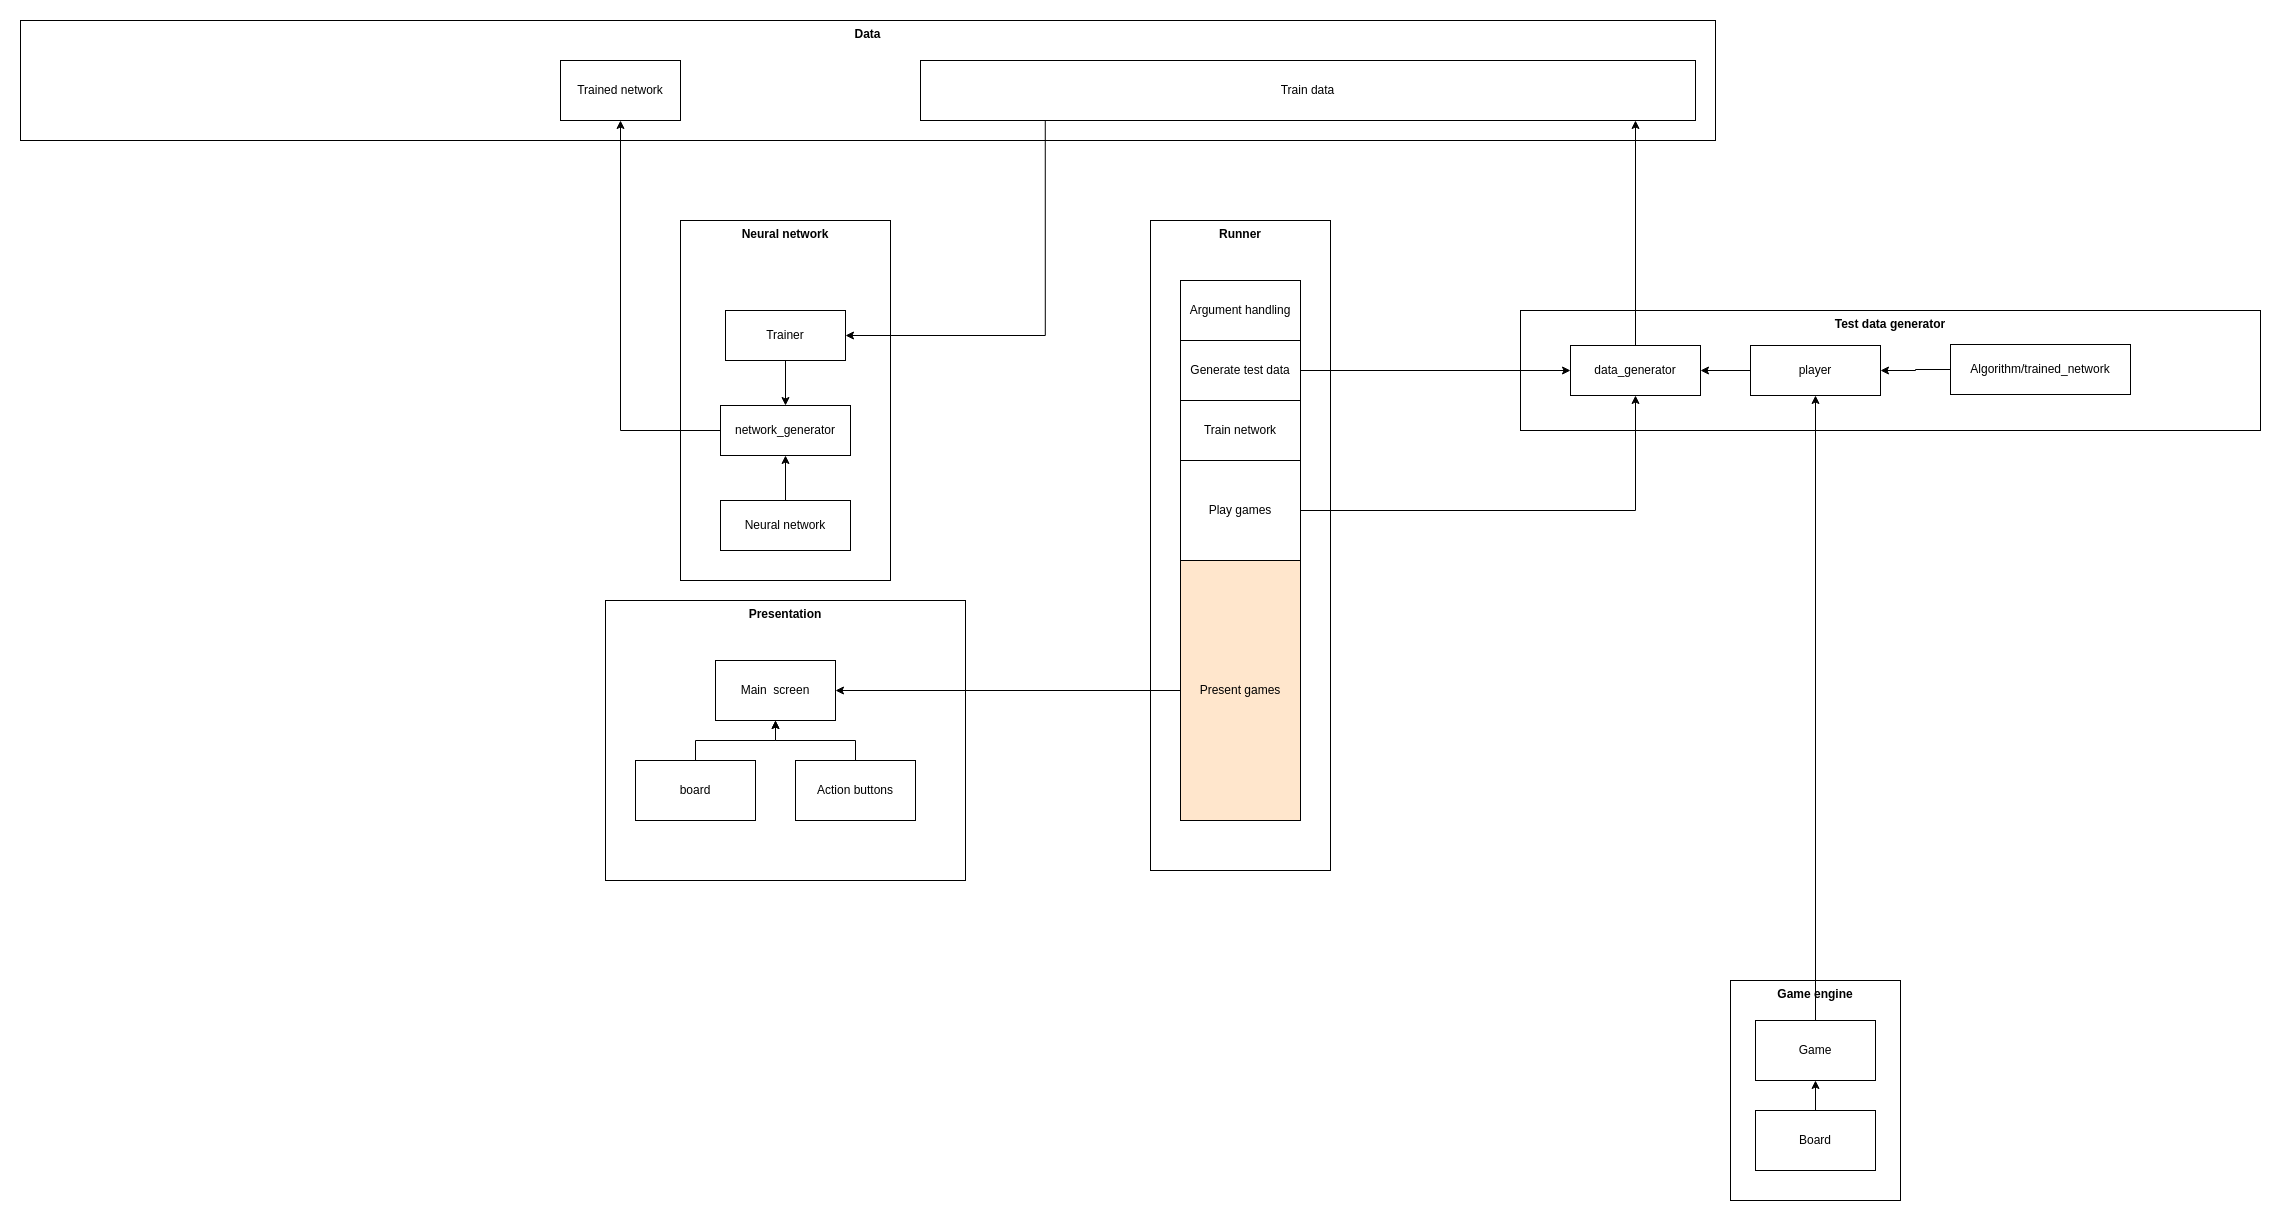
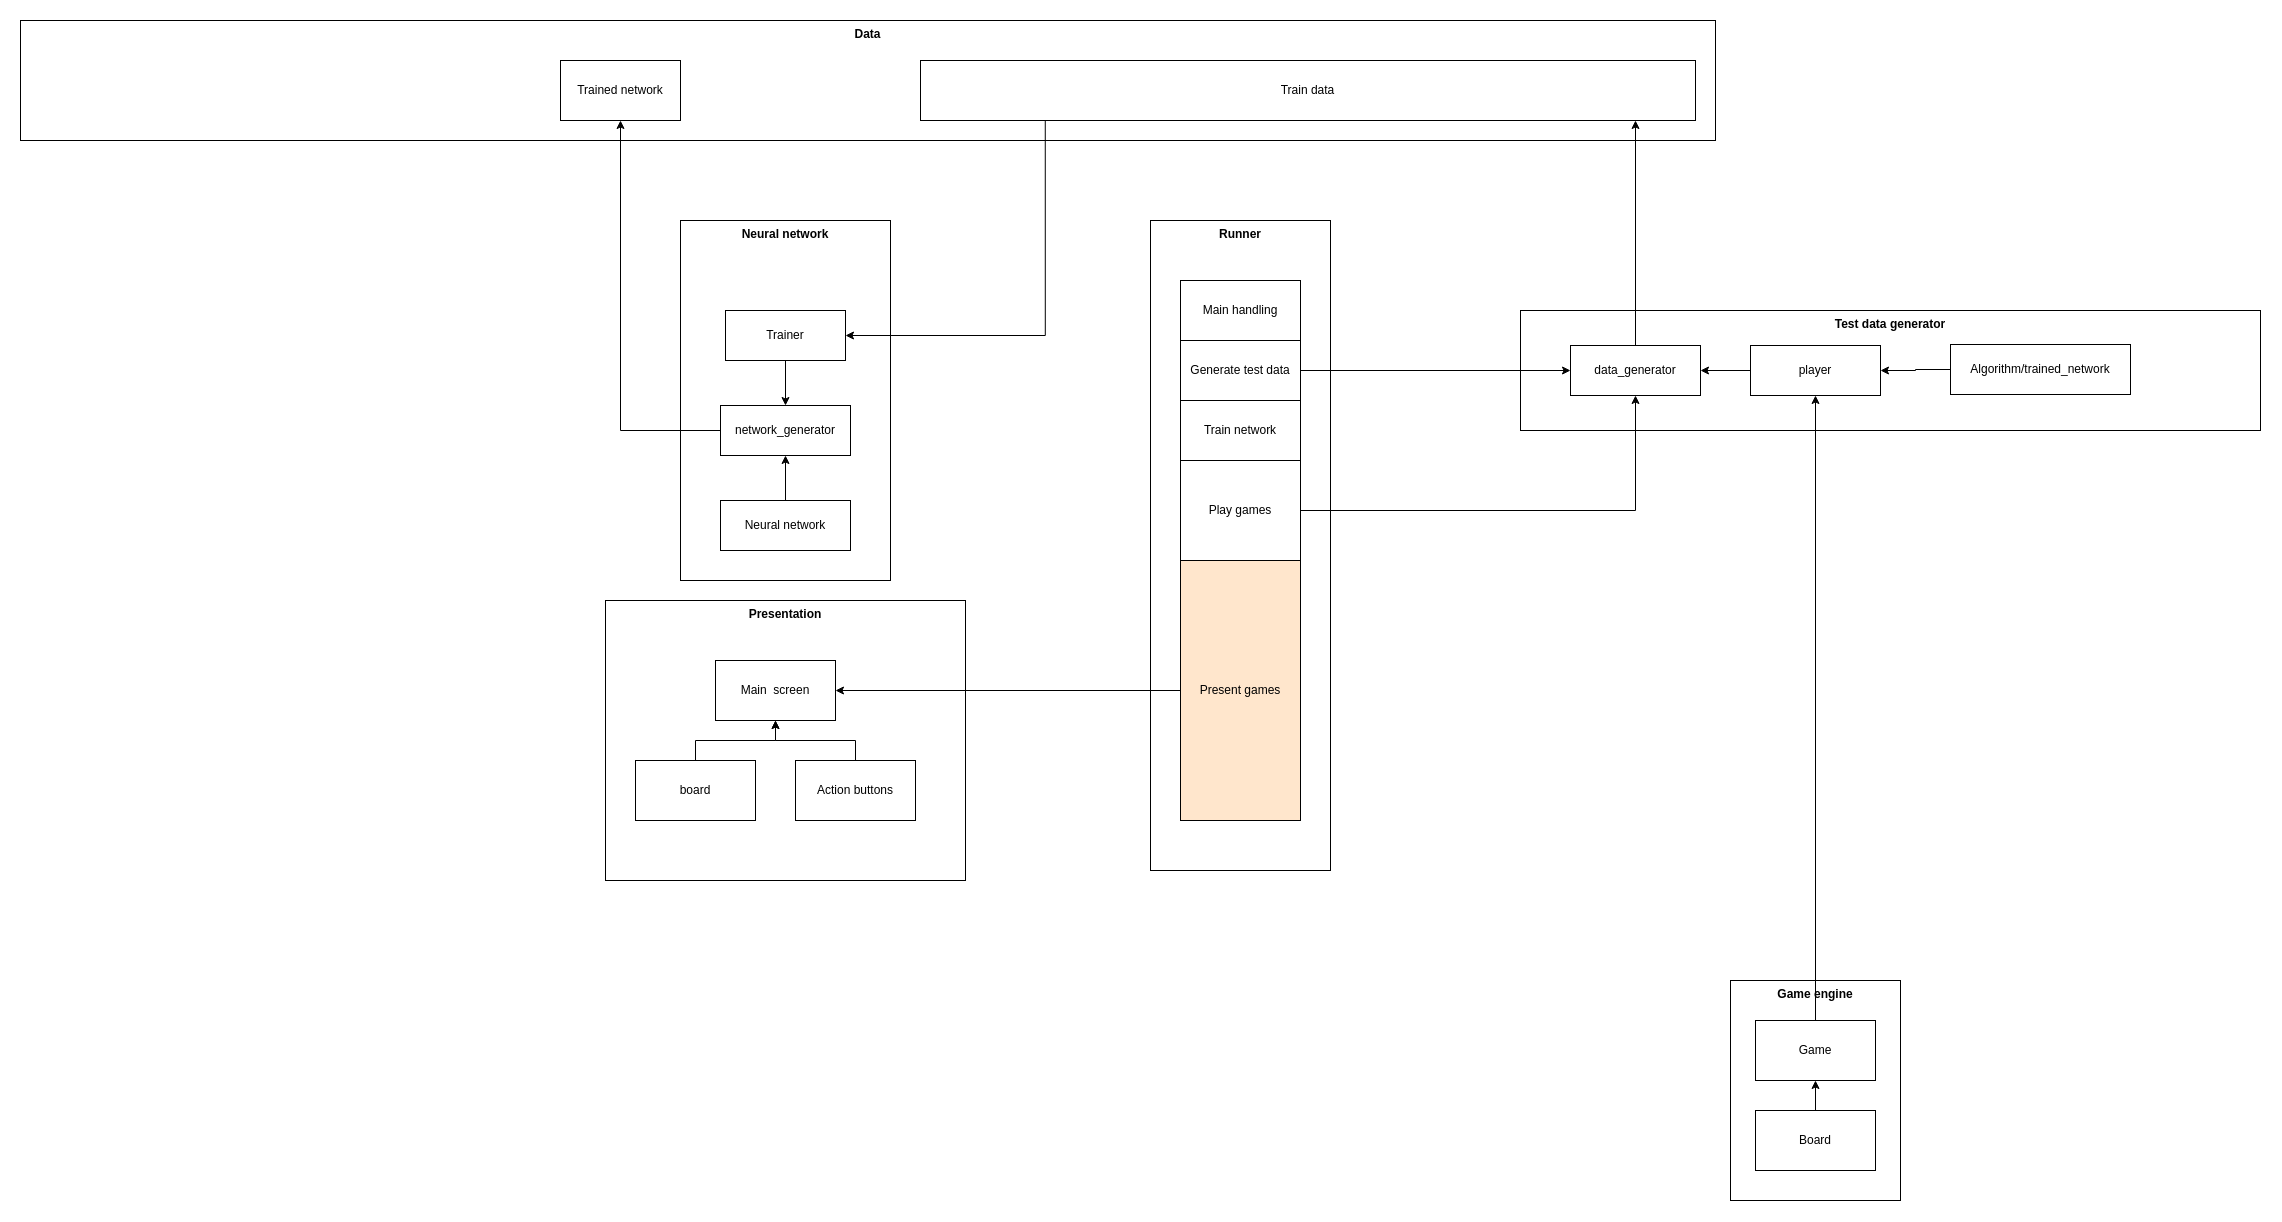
node "Argument handling": label "Argument handling" -> "Main handling"
